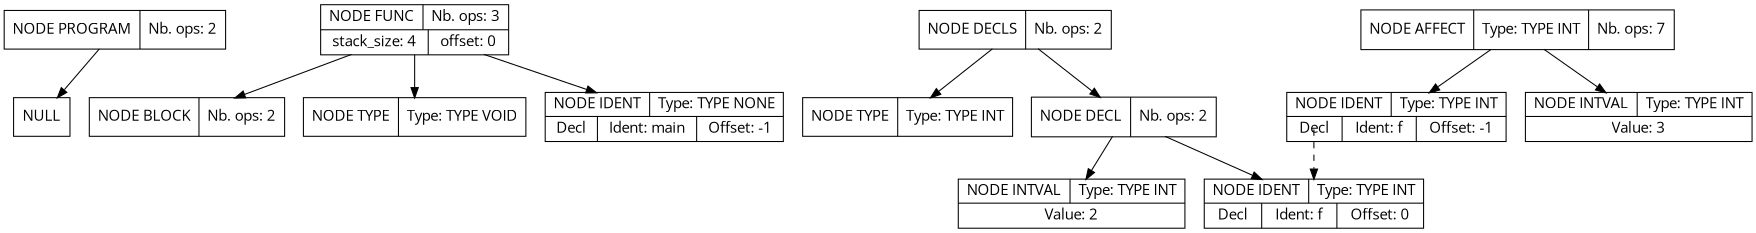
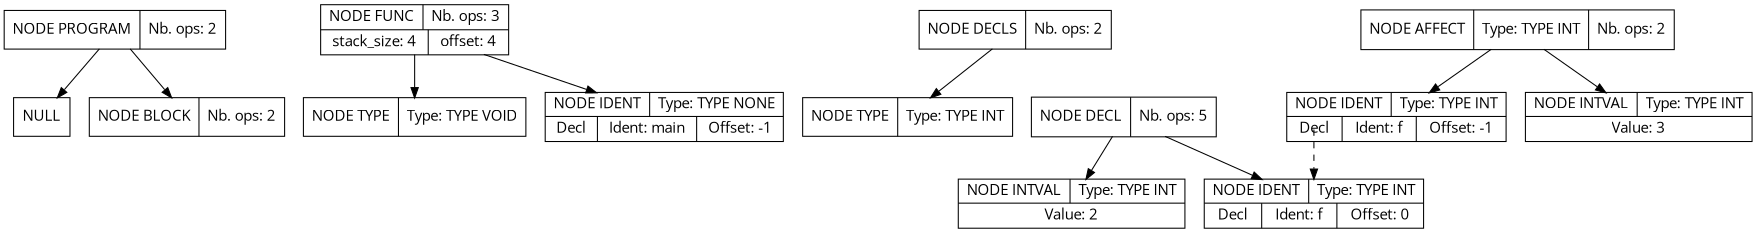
node "NODE AFFECT": text "Nb. ops: 7" -> "Nb. ops: 2"
node "NODE FUNC": text "offset: 0" -> "offset: 4"
edge "NODE DECLS" -> "NODE DECL": removed
edge "NODE FUNC" -> "NODE BLOCK": now "NODE PROGRAM" -> "NODE BLOCK"
node "NODE DECL": text "Nb. ops: 2" -> "Nb. ops: 5"
